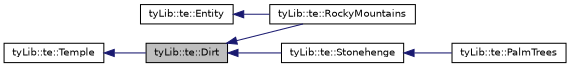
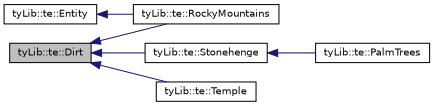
edge "tyLib::te::Dirt" -> "tyLib::te::Temple": reversed
